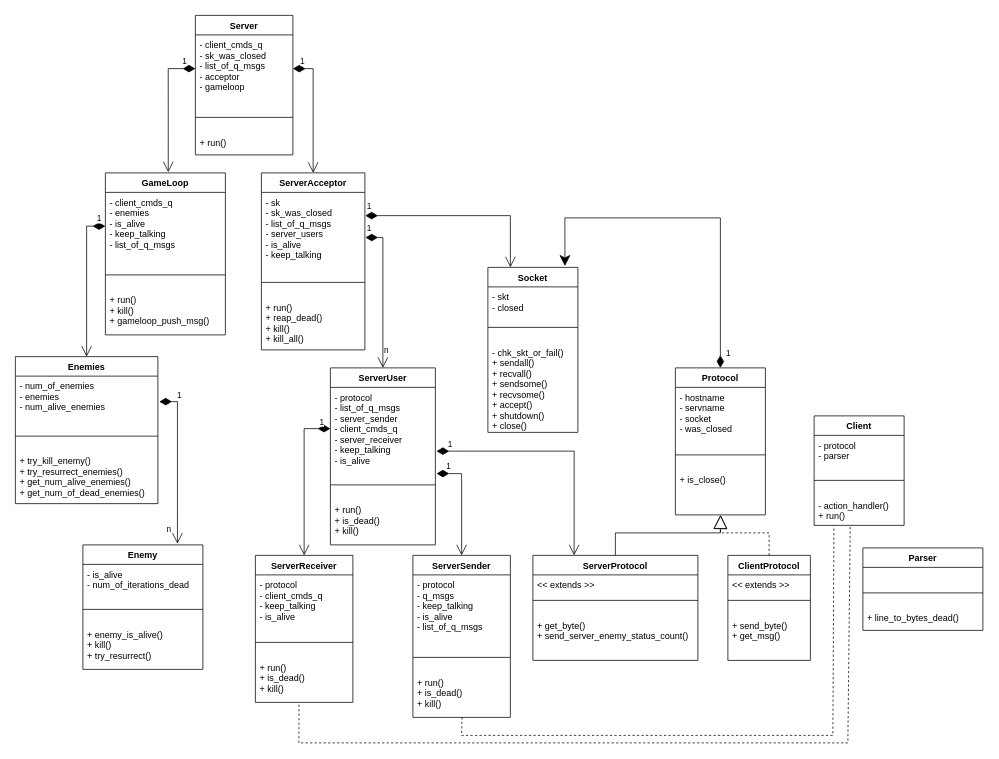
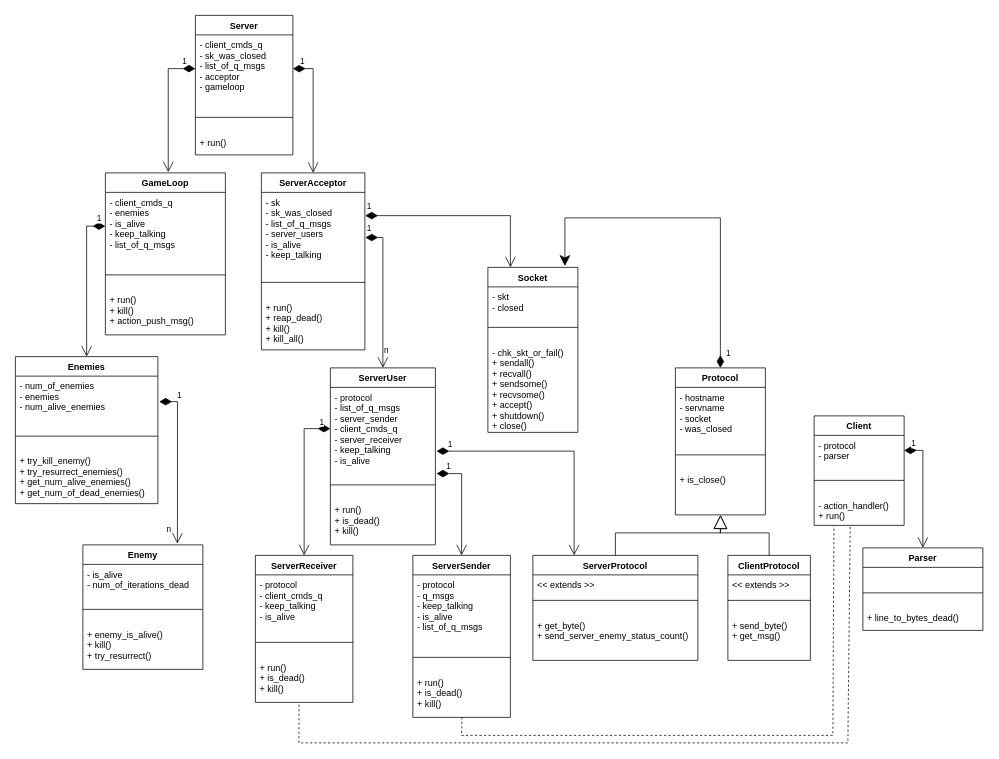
node "+ run() + kill() + gameloop_push_msg()": label "+ run() + kill() + gameloop_push_msg()" -> "+ run() + kill() + action_push_msg()"
edge "- protocol - parser" -- "Parser": added, label "1"
edge "ClientProtocol" -> "+ is_close()": style dashed -> solid
